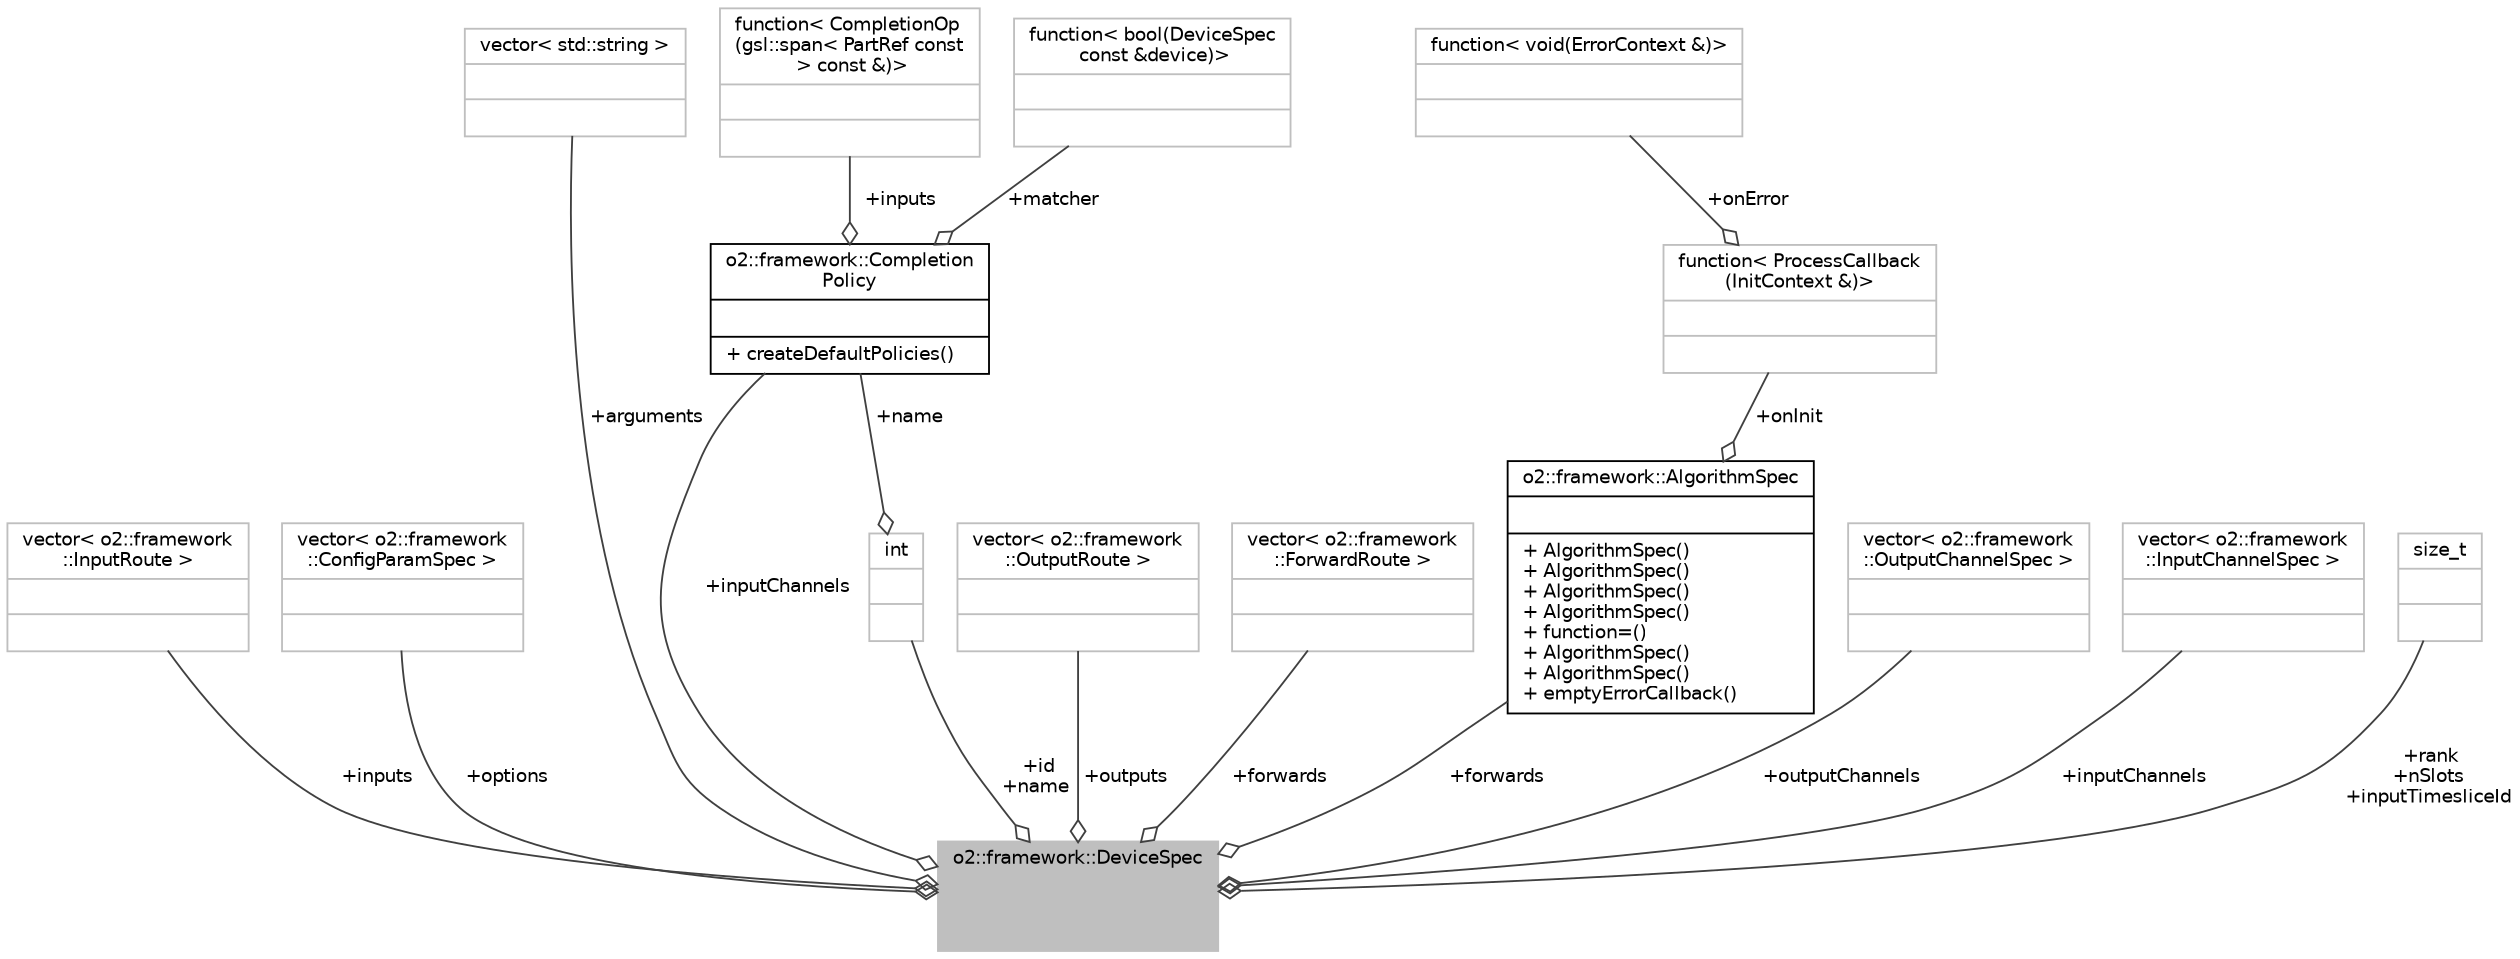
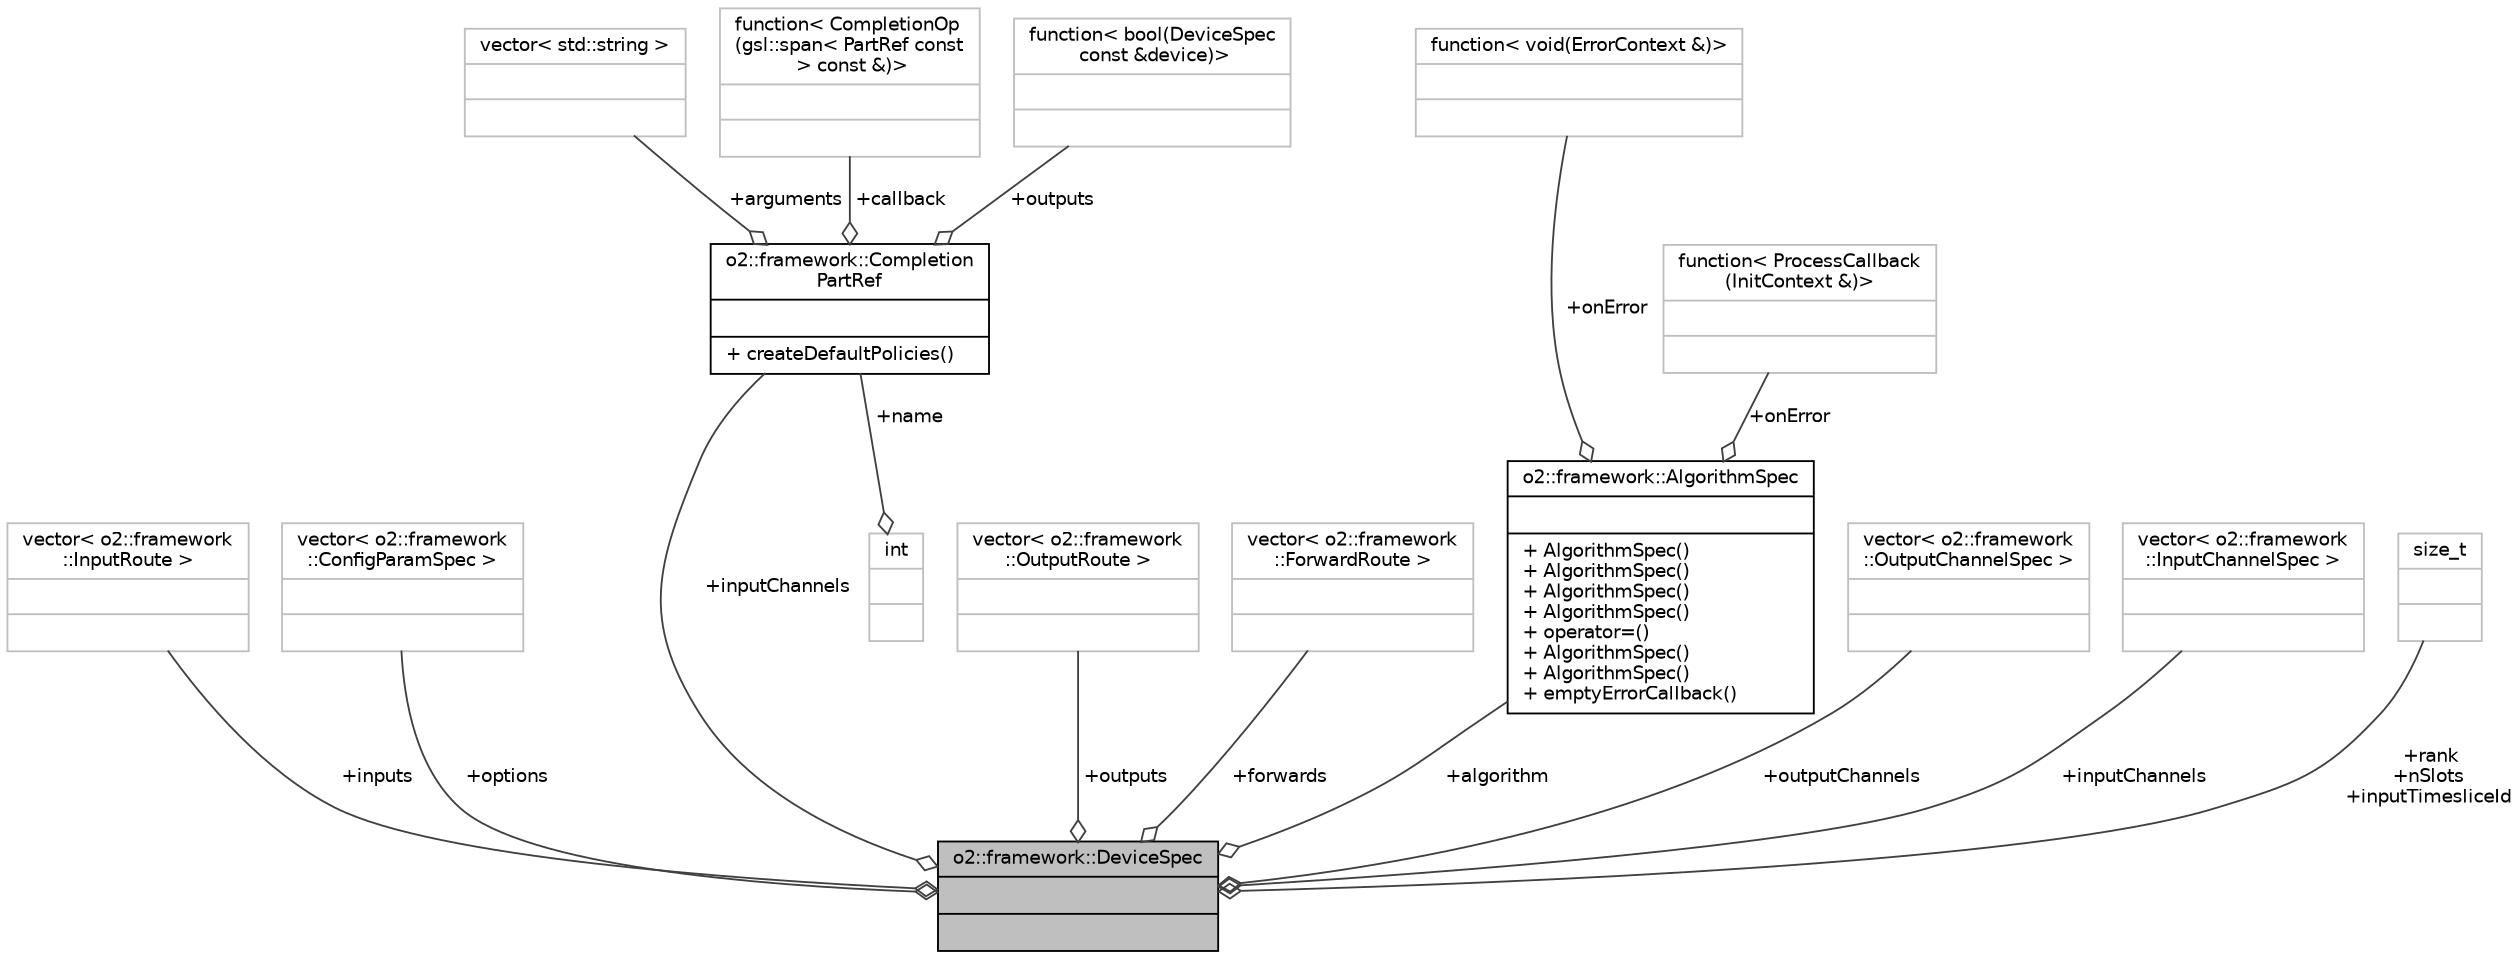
edge "function< void(ErrorContext &)>" -> "function< ProcessCallback": now "function< void(ErrorContext &)>" -> "o2::framework::AlgorithmSpec"
edge "function< CompletionOp" -> "o2::framework::Completion": label " +inputs" -> " +callback"
edge "function< bool(DeviceSpec" -> "o2::framework::Completion": label " +matcher" -> " +outputs"
node "o2::framework::Completion": text "Policy" -> "PartRef"
edge "function< ProcessCallback" -> "o2::framework::AlgorithmSpec": label " +onInit" -> " +onError"
edge "vector< std::string >" -> "o2::framework::DeviceSpec": now "vector< std::string >" -> "o2::framework::Completion"
node "o2::framework::AlgorithmSpec": text "+ function=()" -> "+ operator=()"
edge "int" -> "o2::framework::DeviceSpec": removed, label "+id +name"
edge "o2::framework::AlgorithmSpec" -> "o2::framework::DeviceSpec": label " +forwards" -> " +algorithm"
node "o2::framework::DeviceSpec": color grey75 -> black
